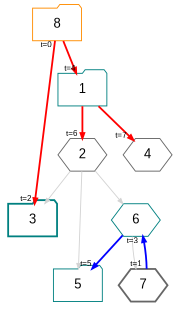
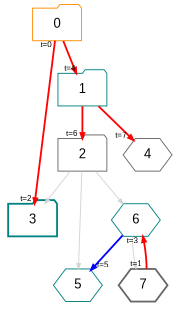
node "8": label "8" -> "0"
node "2": shape hexagon -> folder
edge "7" -> "6": color blue -> red
node "5": shape folder -> hexagon
